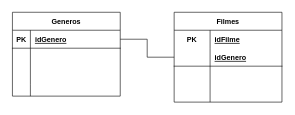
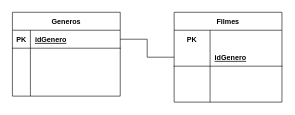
node "idFilme": removed
